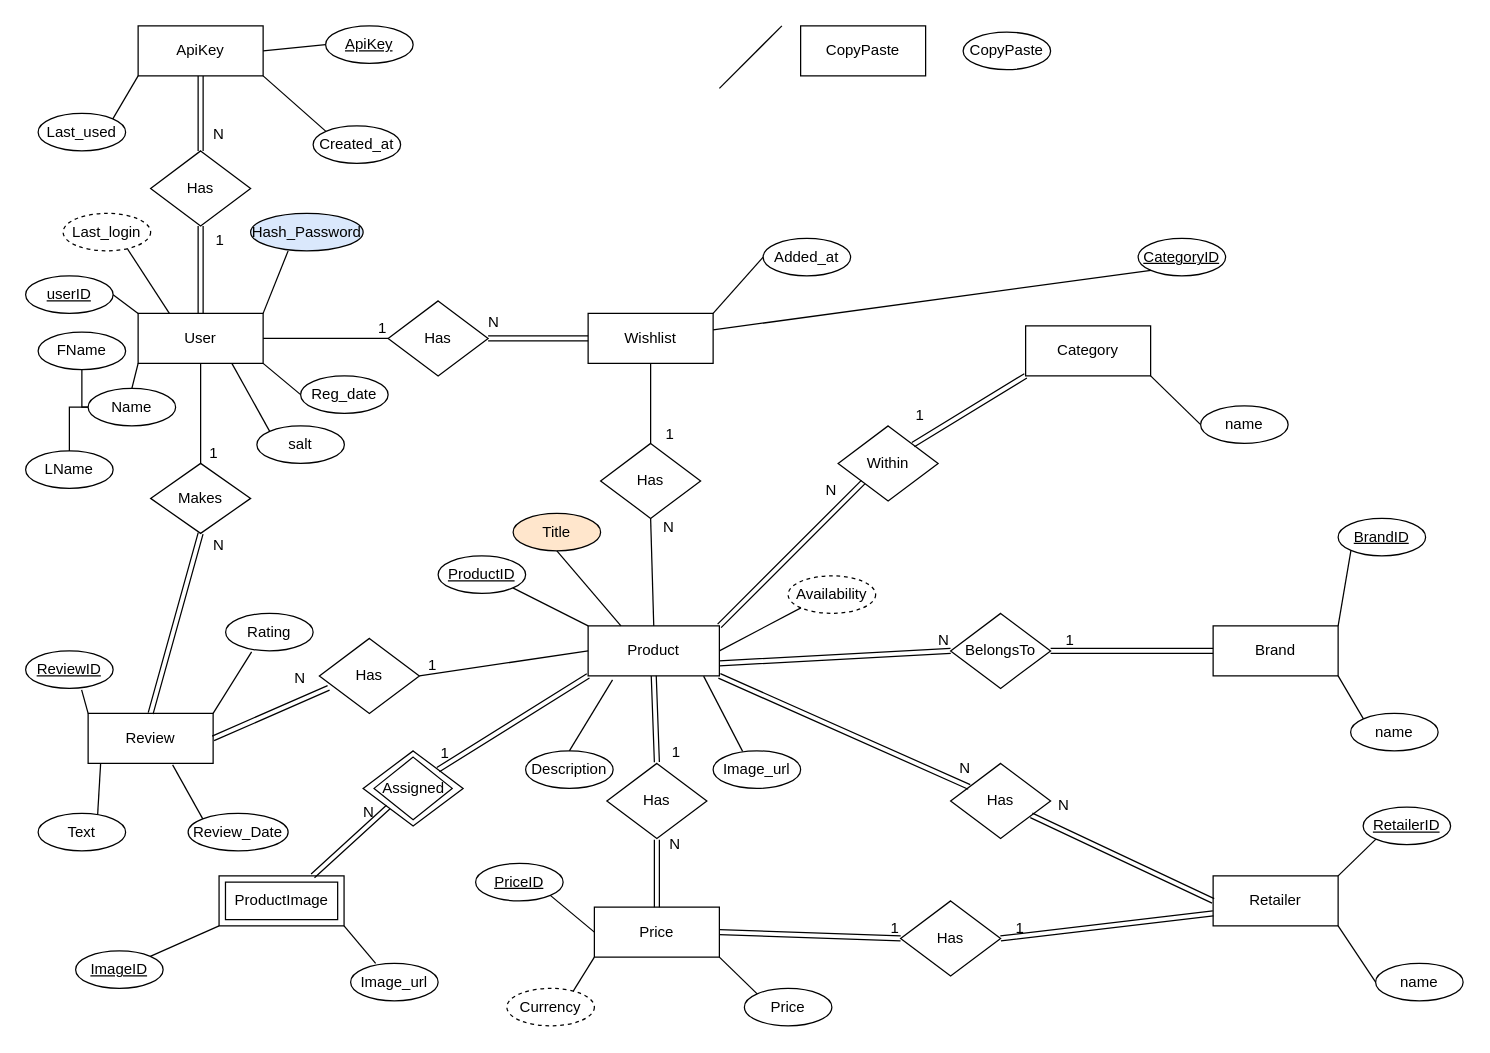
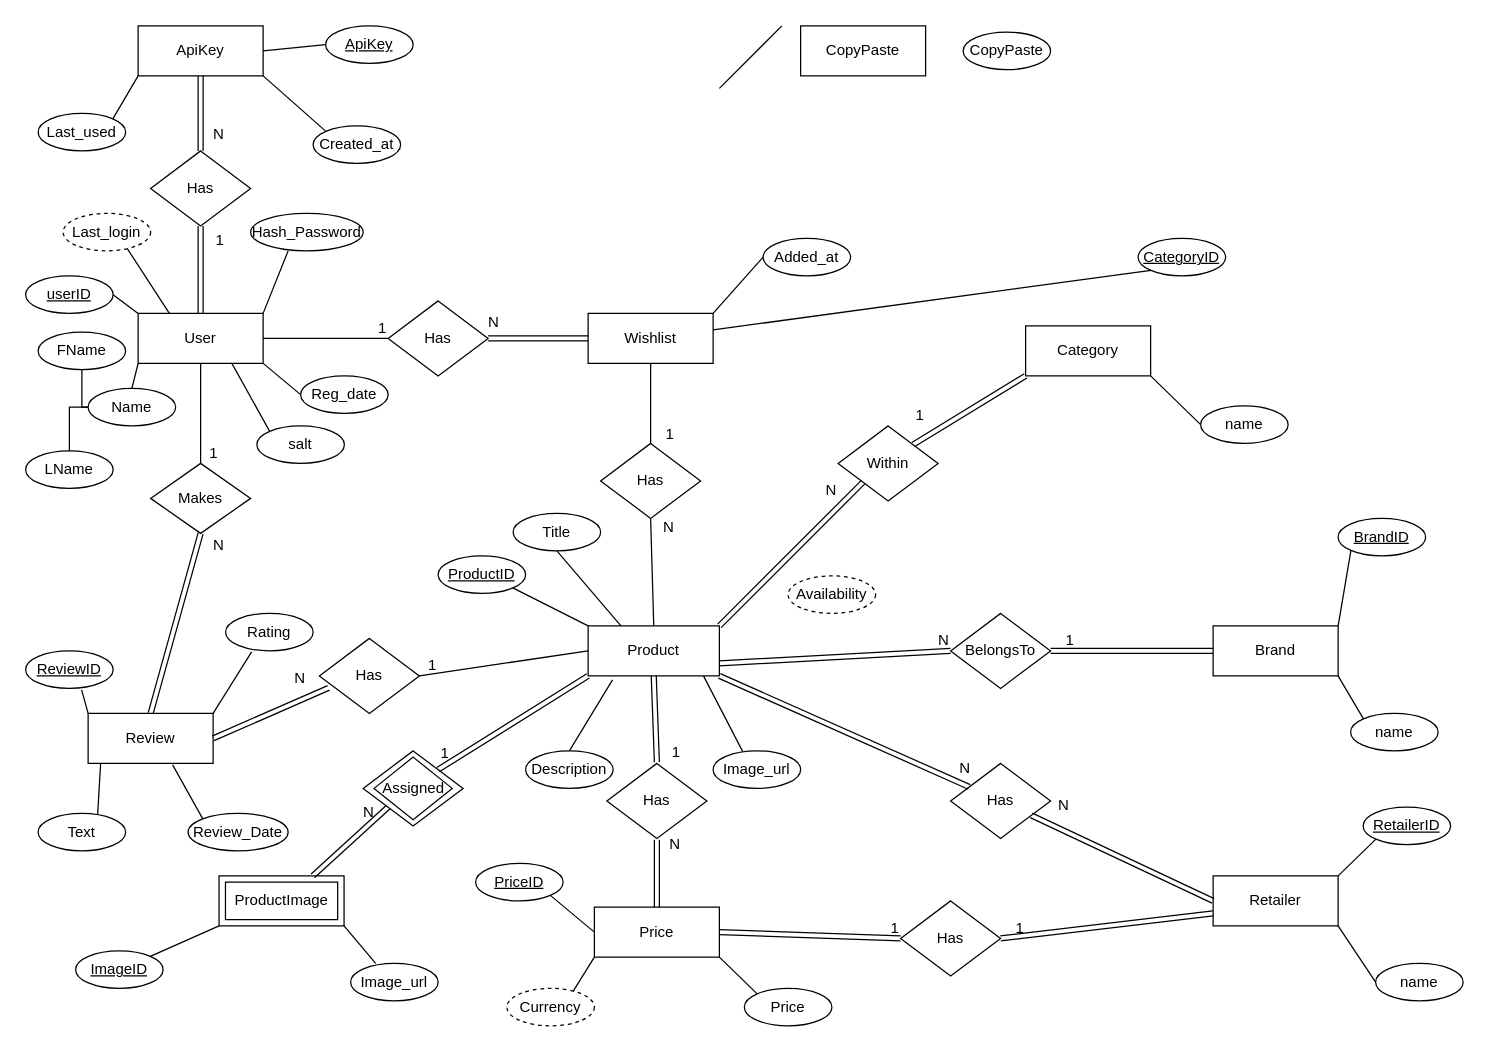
node "Hash_Password": fillcolor #dae8fc -> #ffffff
node "Title": fillcolor #ffe6cc -> #ffffff
edge "Availability" -- "Product": removed
